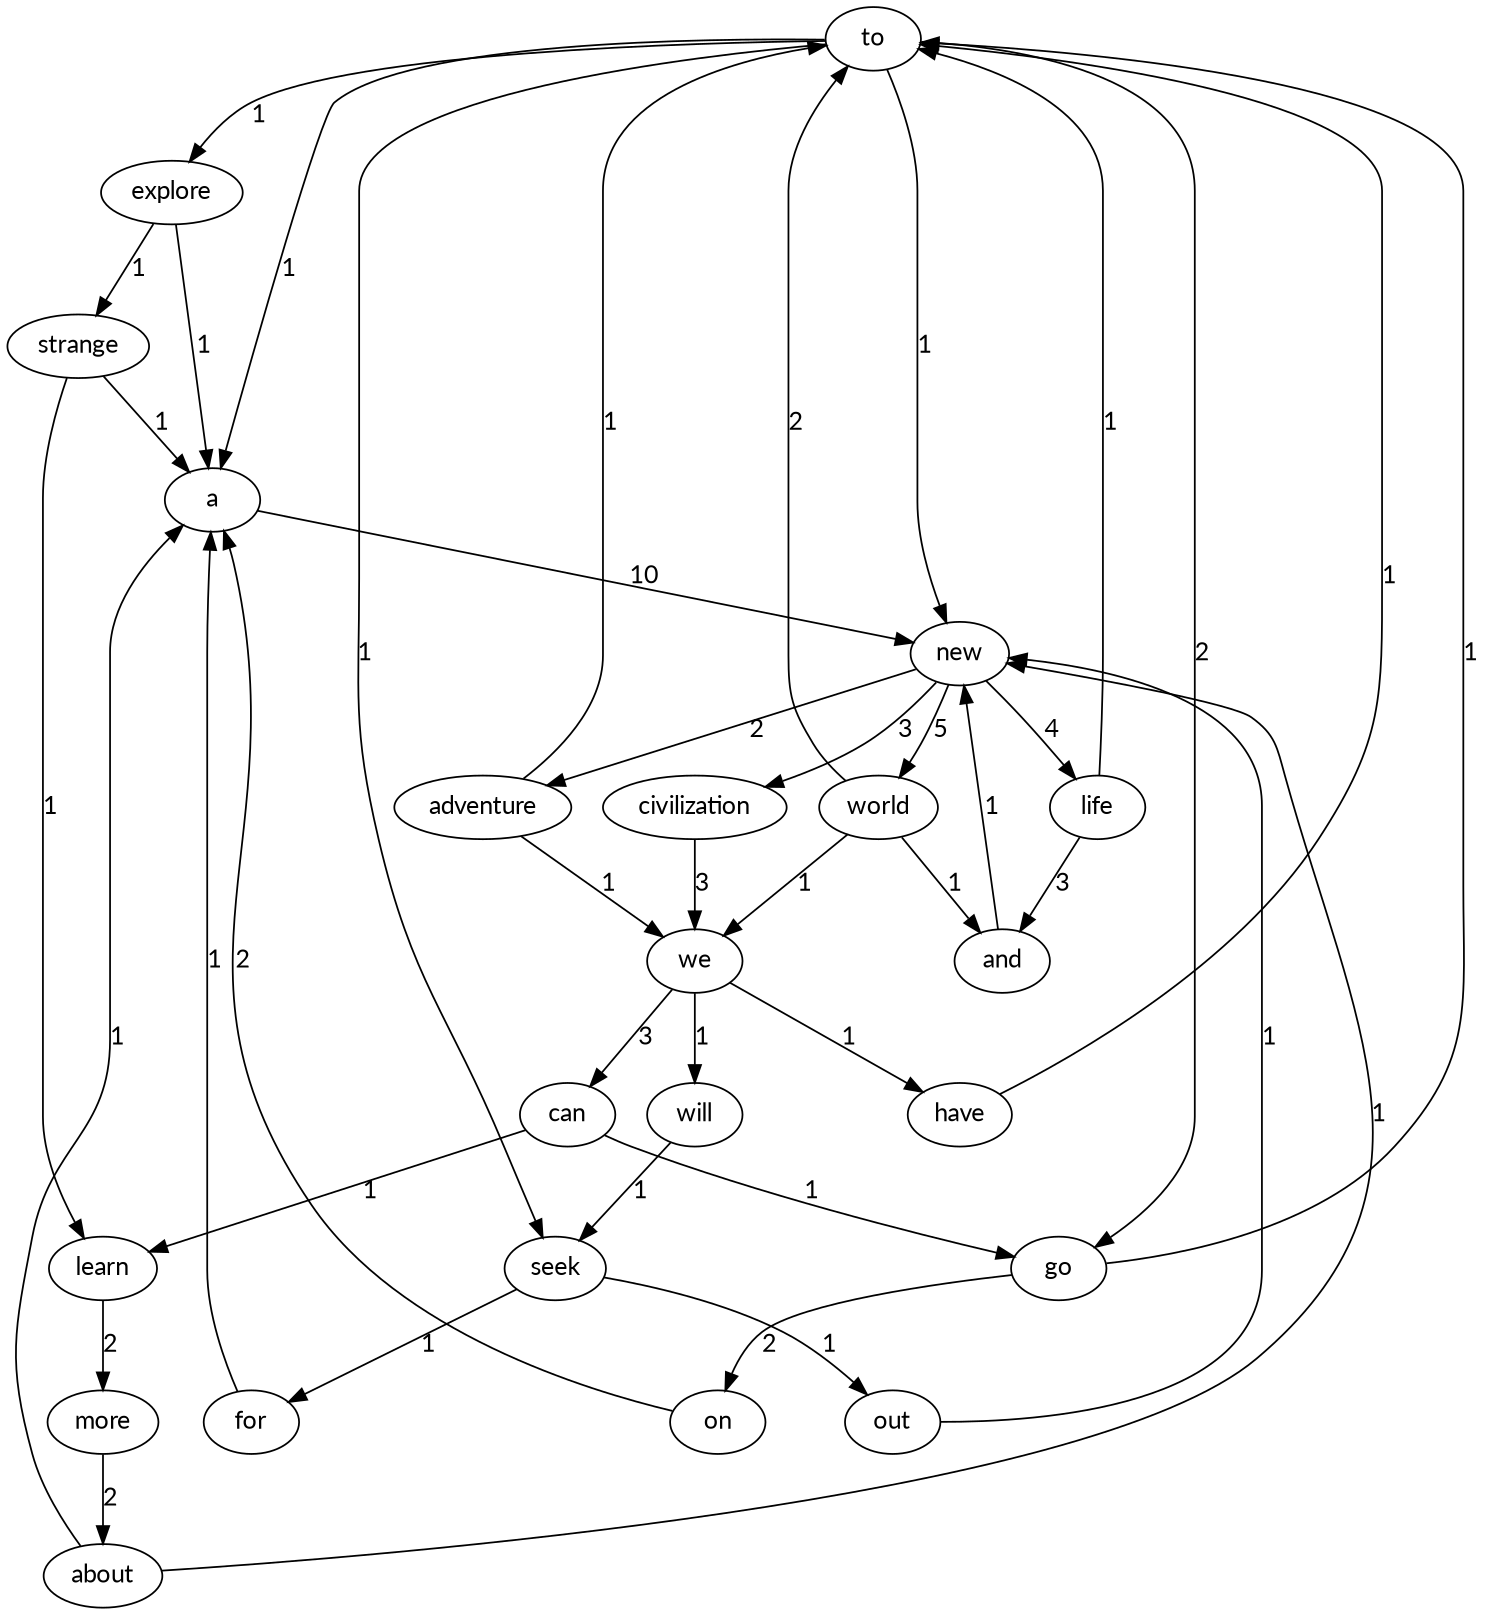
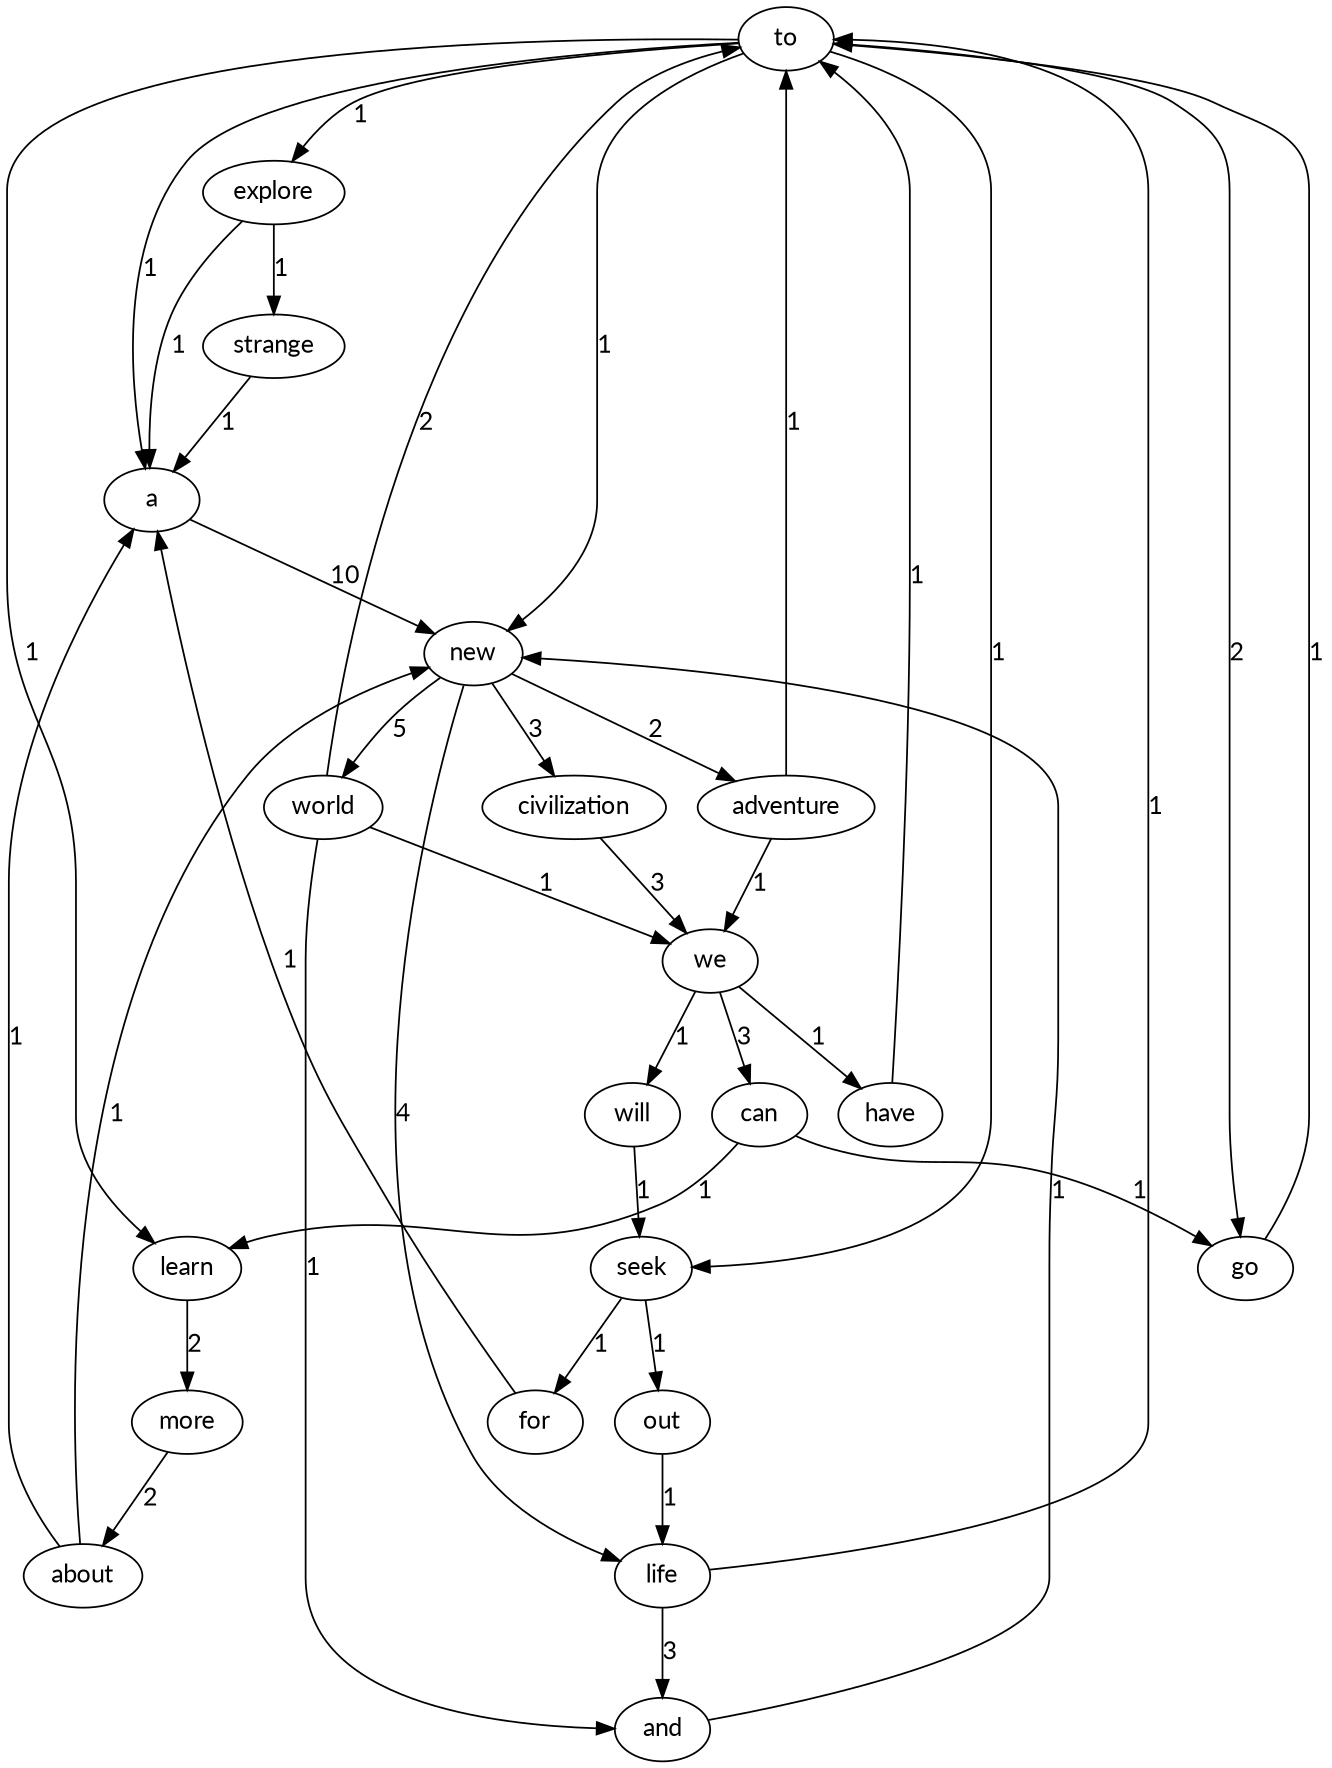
edge "strange" -> "learn": now "to" -> "learn"
edge "out" -> "new": now "out" -> "life"
node "on": removed
